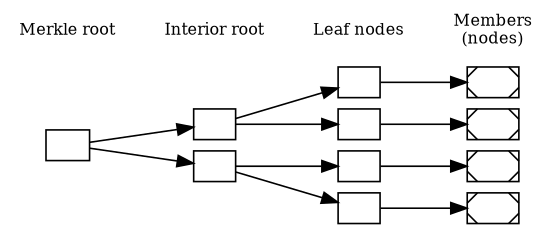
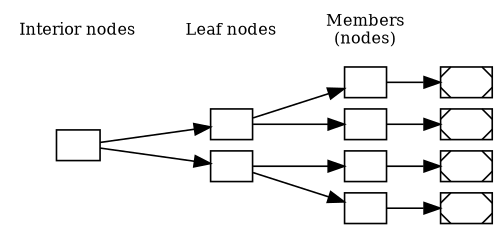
node "Merkle root": removed
node "Interior root": label "Interior root" -> "Interior nodes"
